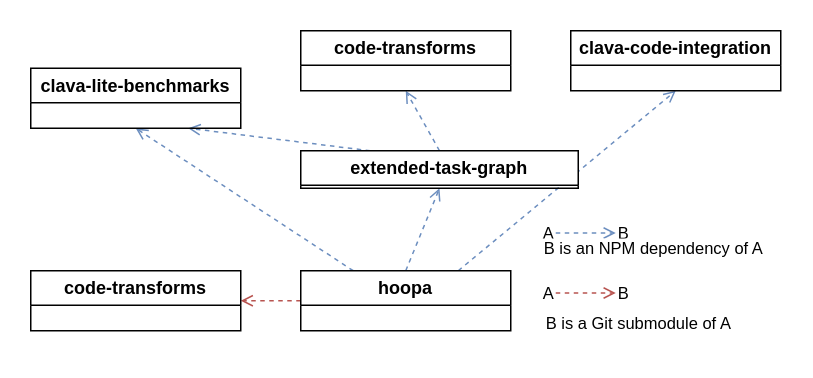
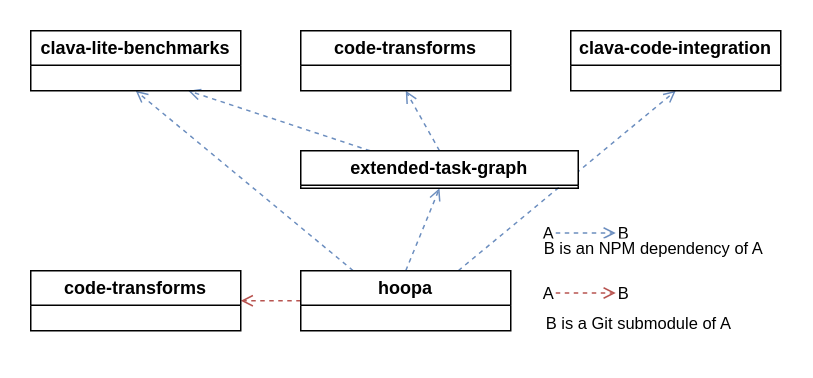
node "clava-lite-benchmarks": moved (136, 98) -> (136, 61)
